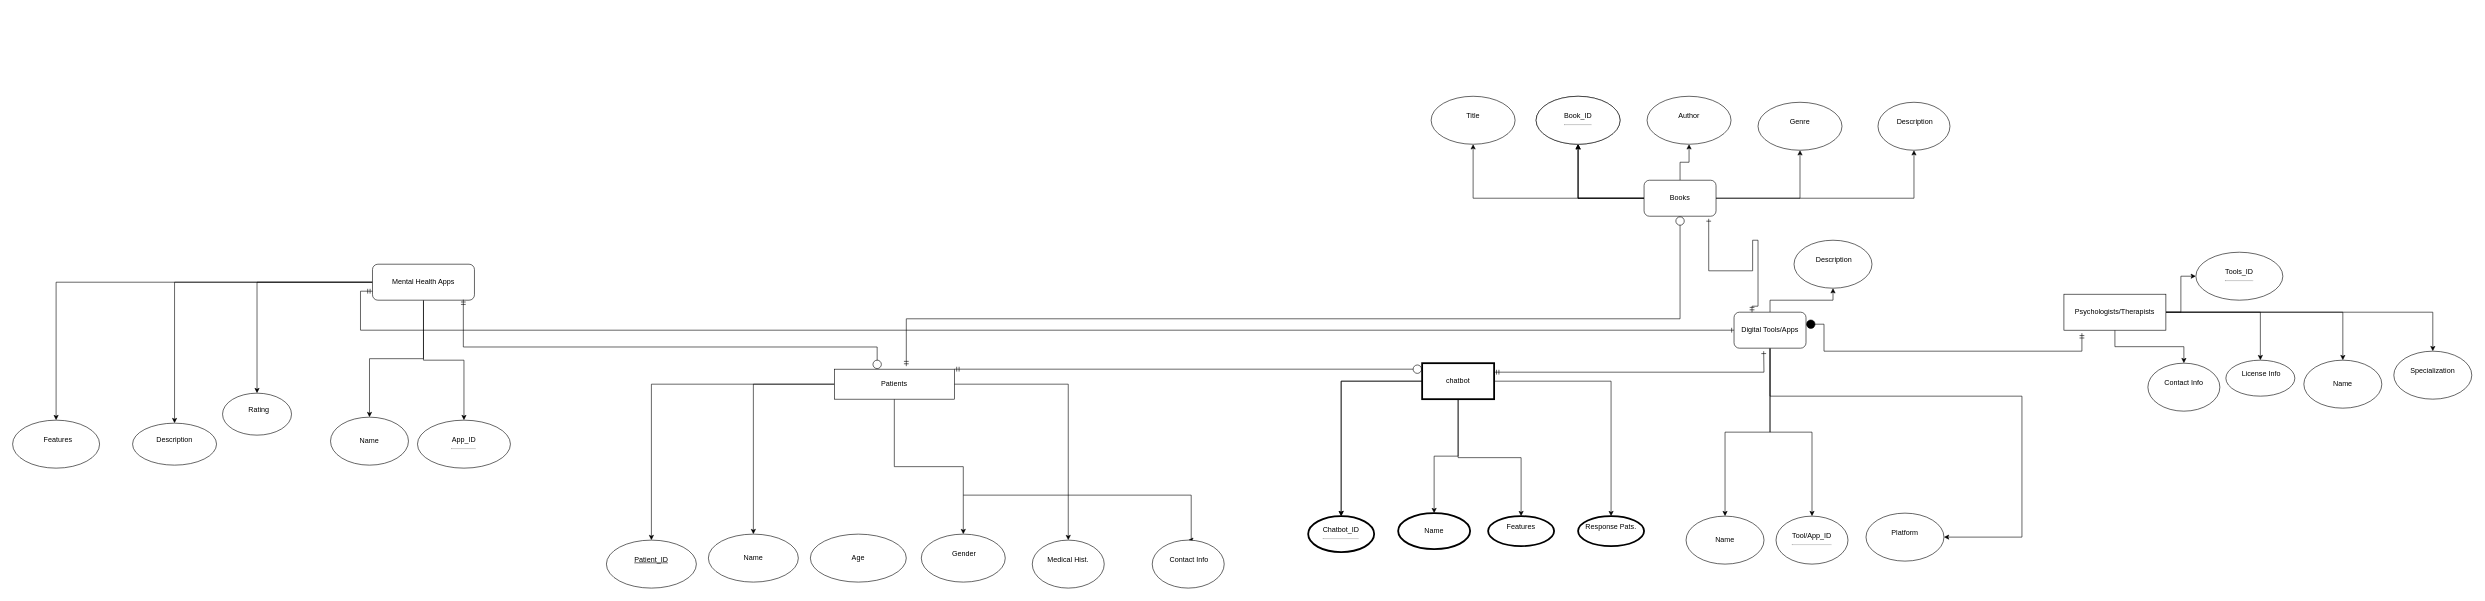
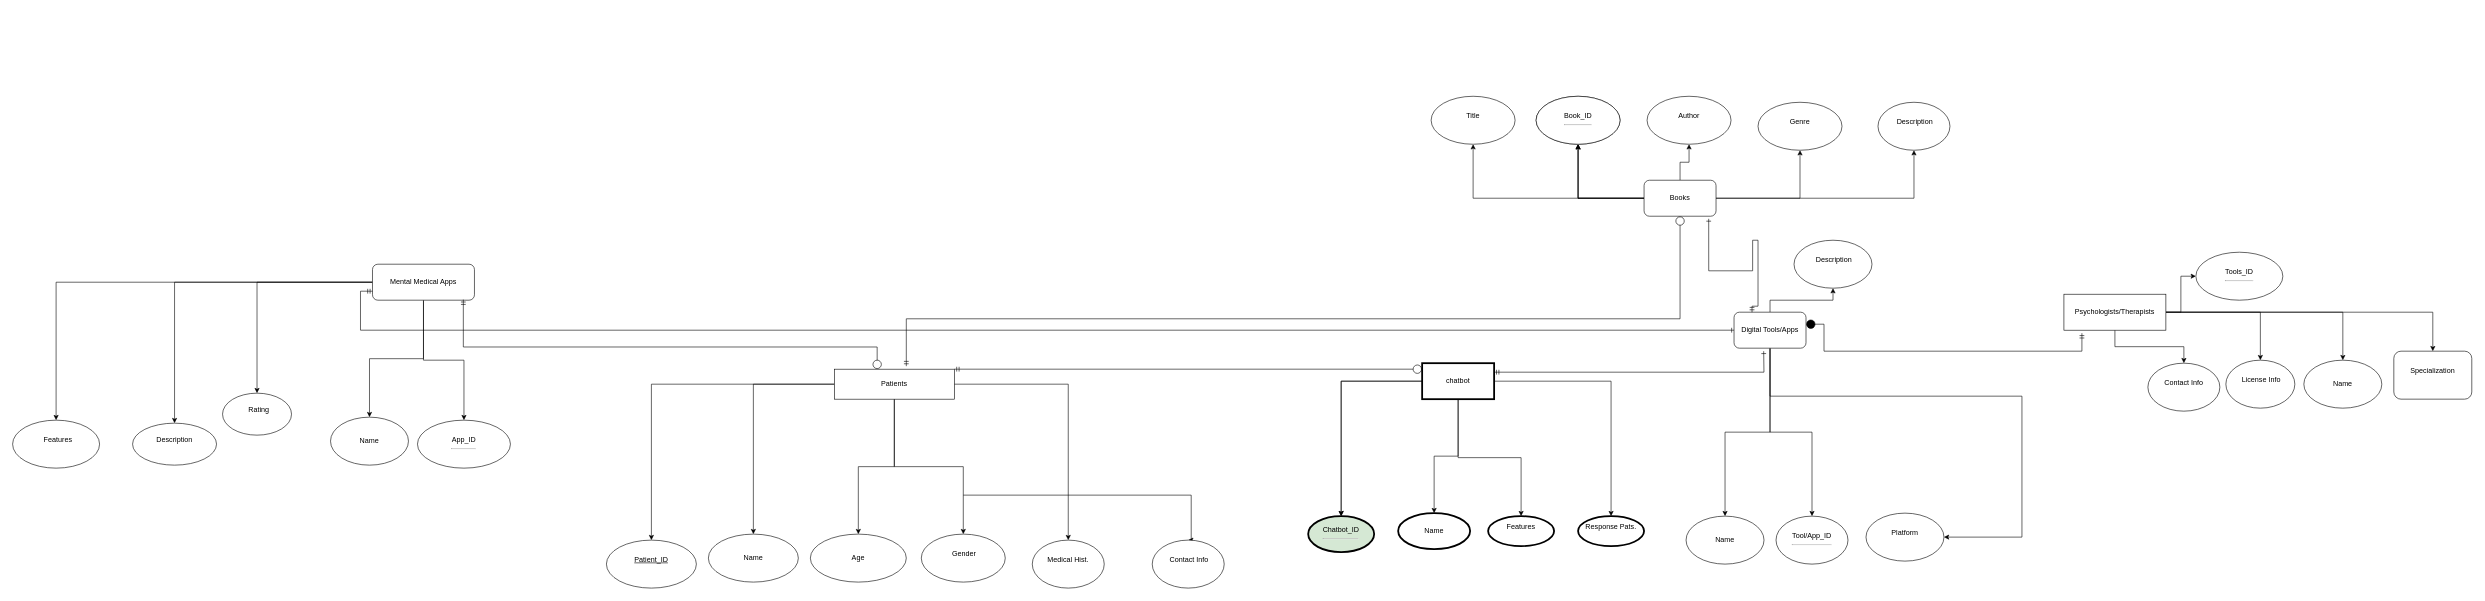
node "Mental Health Apps": label "Mental Health Apps" -> "Mental Medical Apps"
node "Specialization": shape ellipse -> rounded rectangle
node "License Info": size 69x36 -> 69x48
edge "Patients" -> "Age": added
node "Chatbot_ID": fillcolor #ffffff -> #d5e8d4
